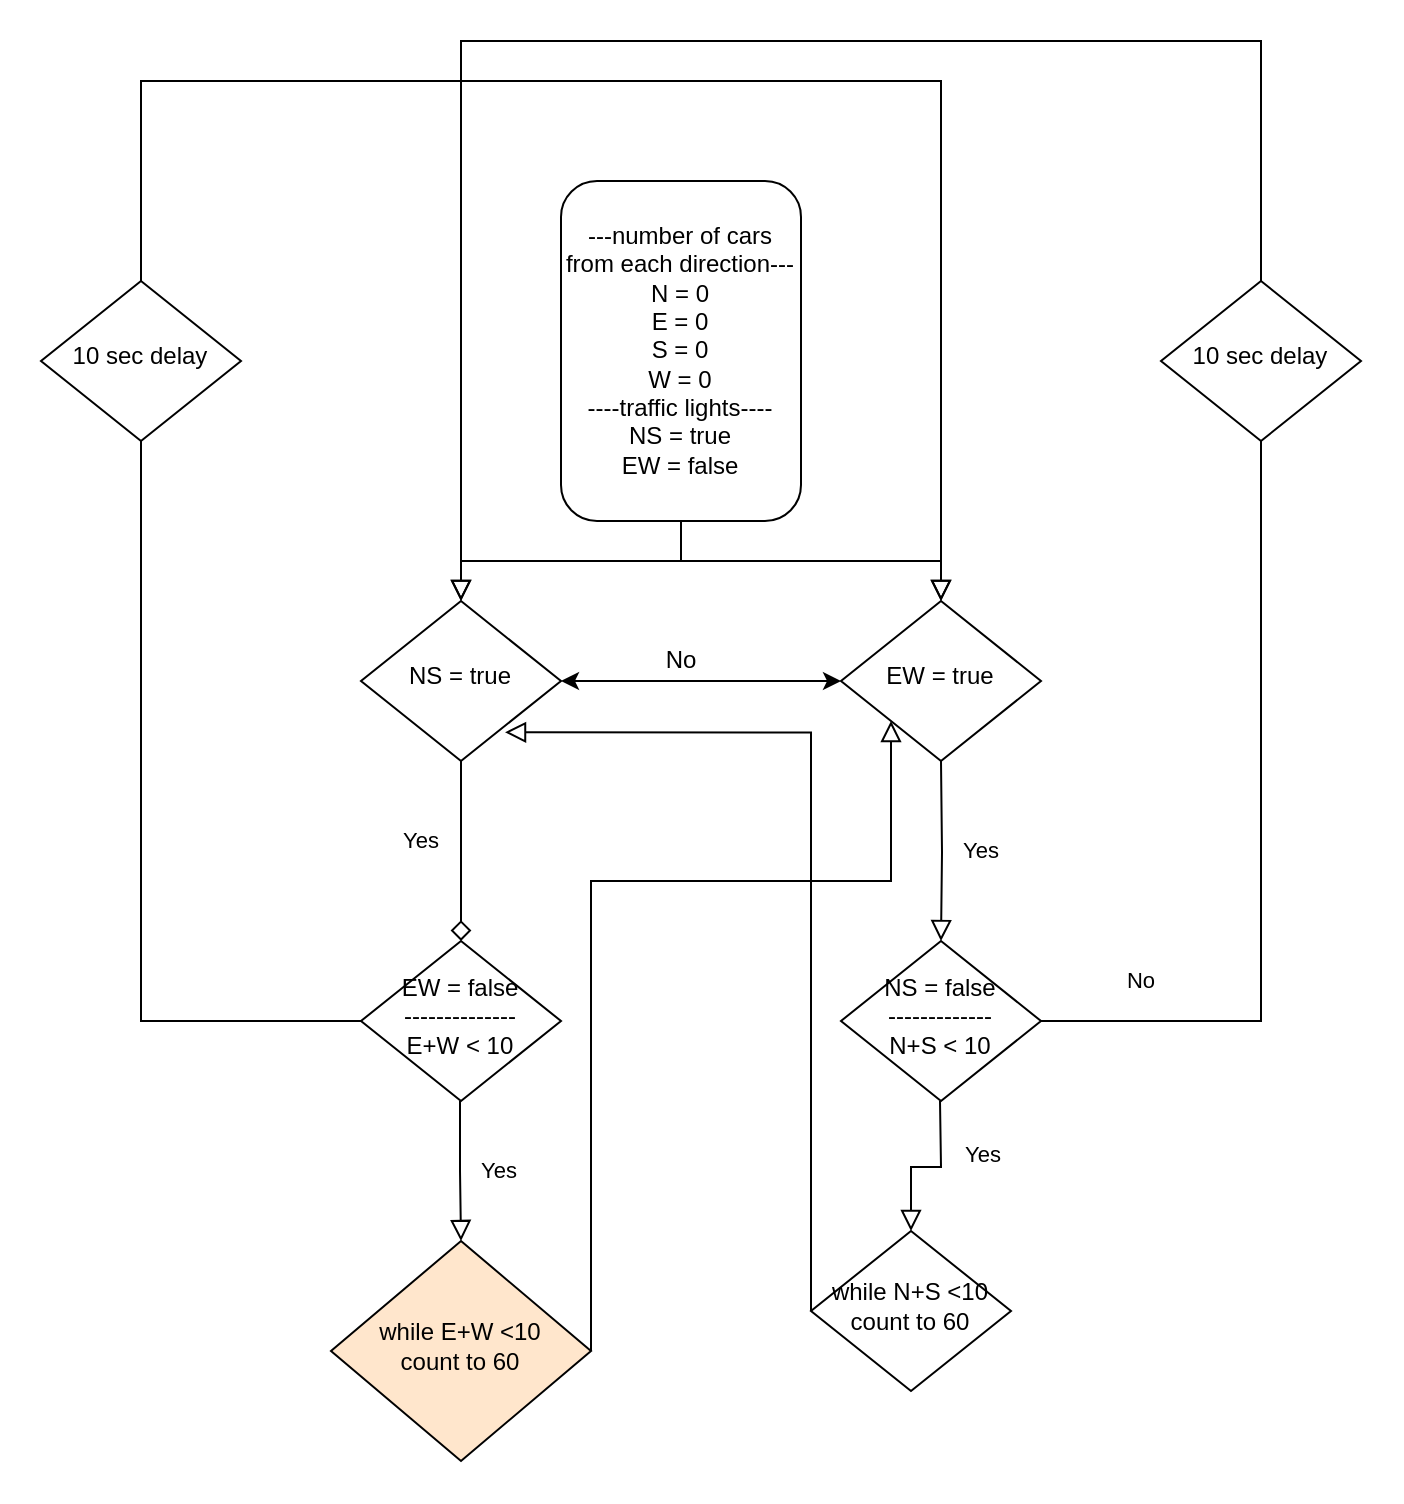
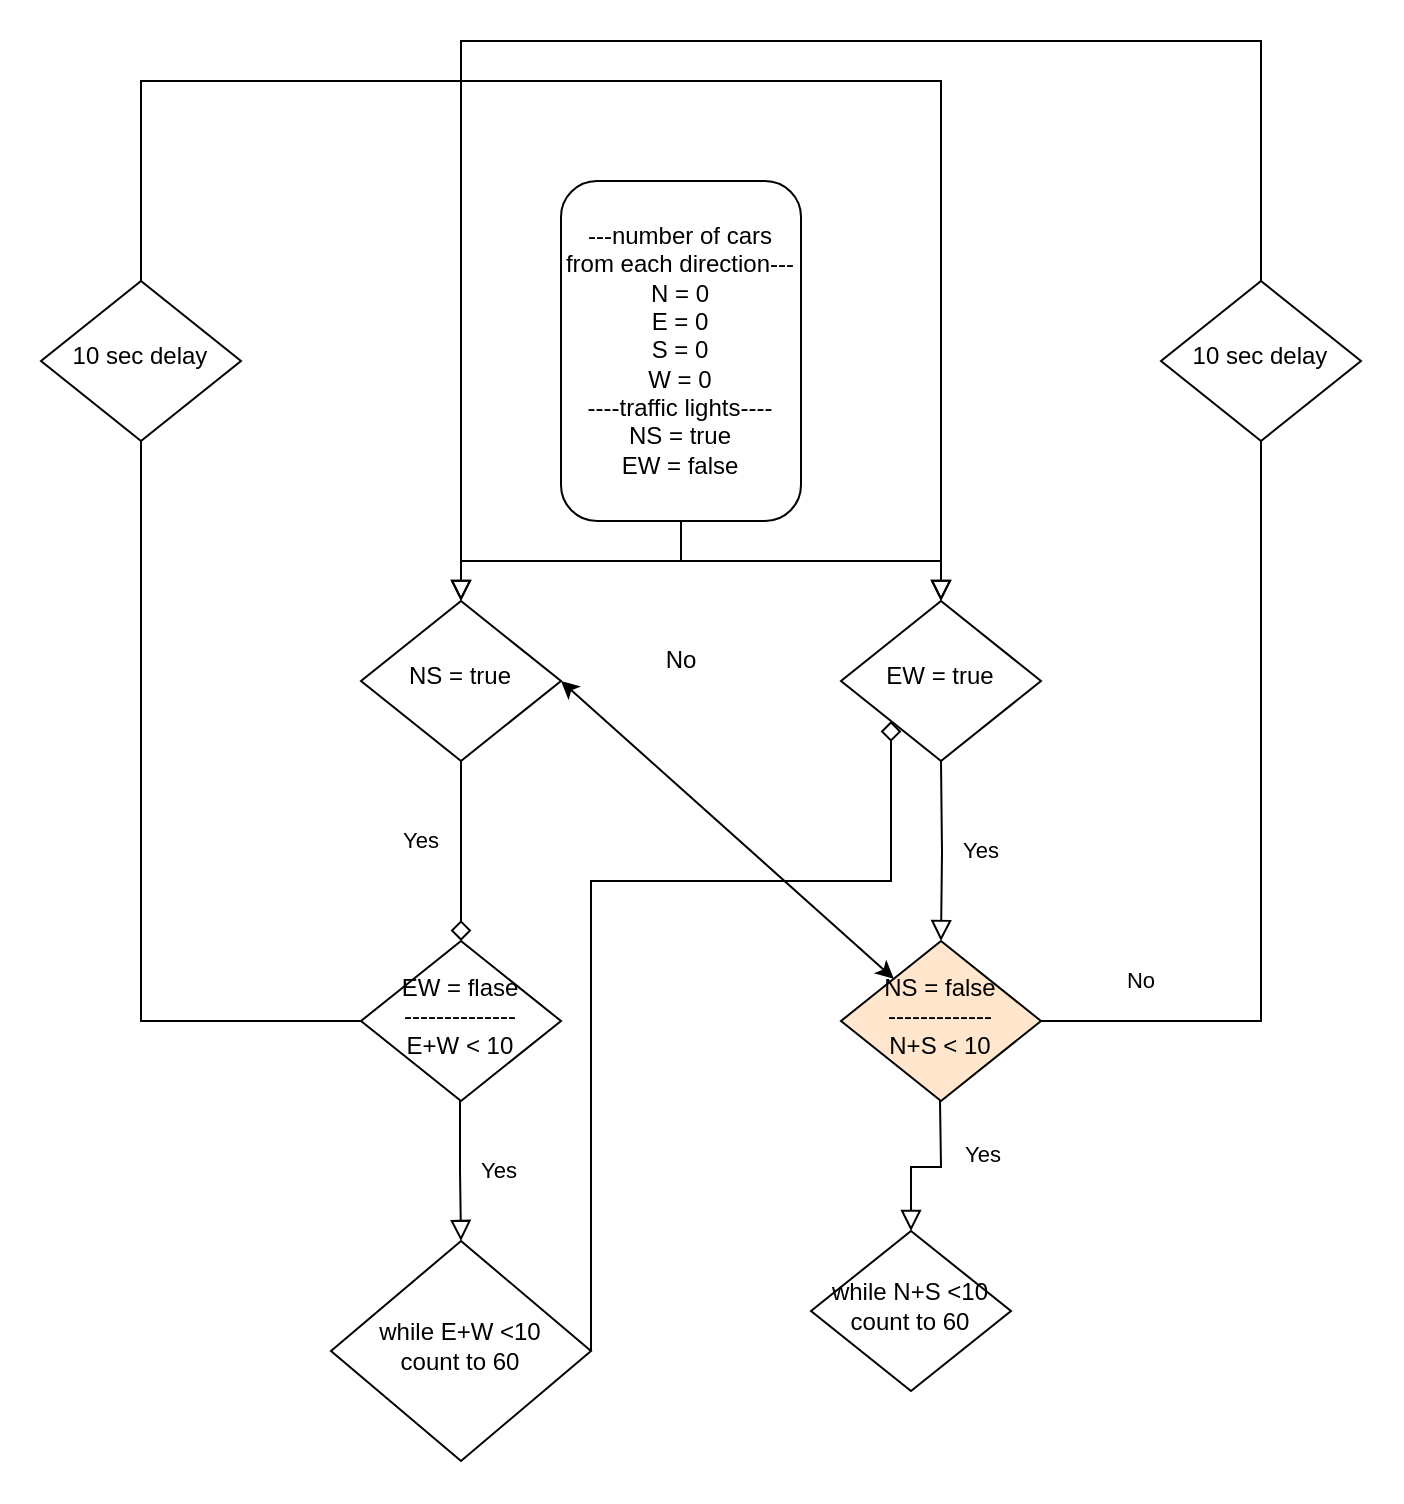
edge "NS = true" -- "EW = true": now "NS = true" -- "NS = false ------------- N+S < 10"
edge "while E+W <10 count to 60" -> "EW = true": arrowhead block -> diamond
node "EW = false -------------- E+W < 10": label "EW = false -------------- E+W < 10" -> "EW = flase -------------- E+W < 10"
node "NS = false ------------- N+S < 10": fillcolor #ffffff -> #ffe6cc
edge "while N+S <10 count to 60" -> "NS = true": removed
node "while E+W <10 count to 60": fillcolor #ffe6cc -> #ffffff
